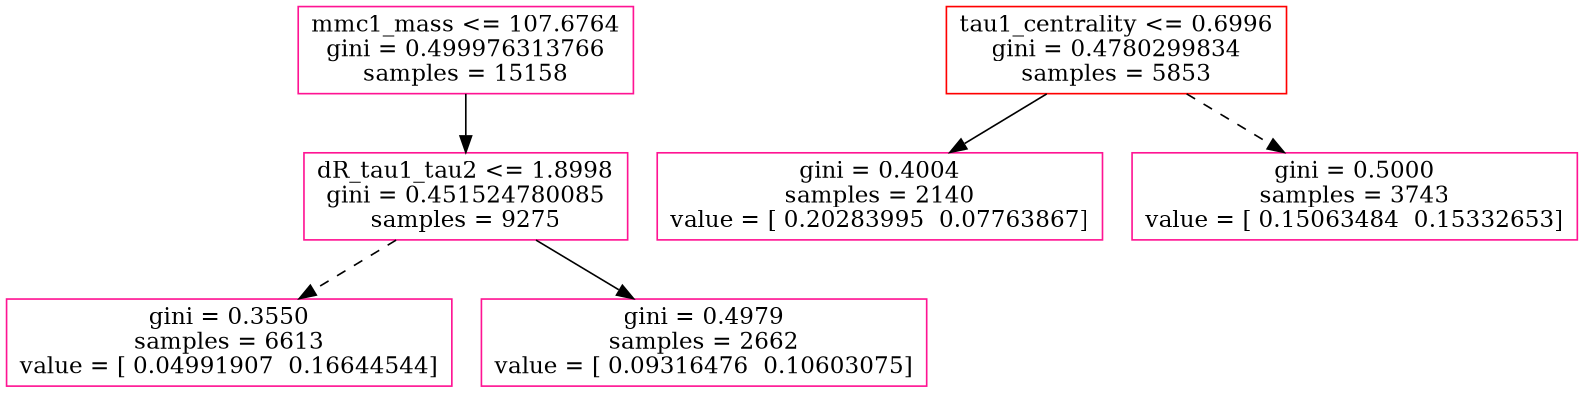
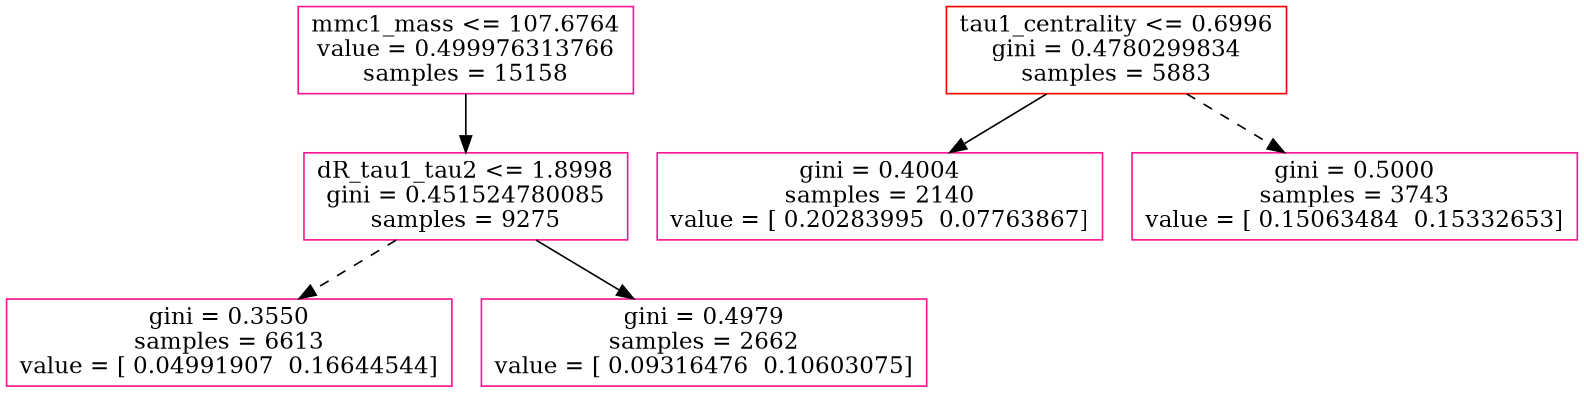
node "mmc1_mass <= 107.6764 gini = 0.499976313766 samples = 15158": label "mmc1_mass <= 107.6764 gini = 0.499976313766 samples = 15158" -> "mmc1_mass <= 107.6764 value = 0.499976313766 samples = 15158"
node "tau1_centrality <= 0.6996 gini = 0.4780299834 samples = 5853": label "tau1_centrality <= 0.6996 gini = 0.4780299834 samples = 5853" -> "tau1_centrality <= 0.6996 gini = 0.4780299834 samples = 5883"
